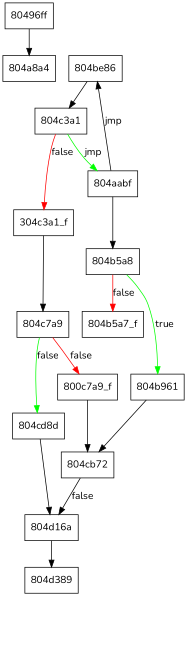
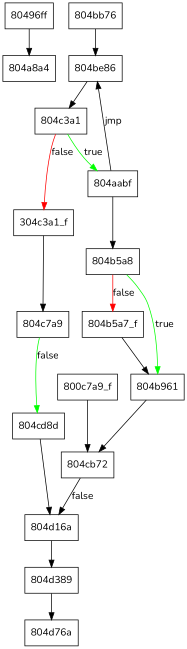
node "804bb76": added
edge "804c3a1" -> "804aabf": label "jmp" -> "true"
edge "804c7a9" -> "800c7a9_f": removed, label "false"
edge "804b5a7_f" -> "804b961": added
node "804d76a": added
